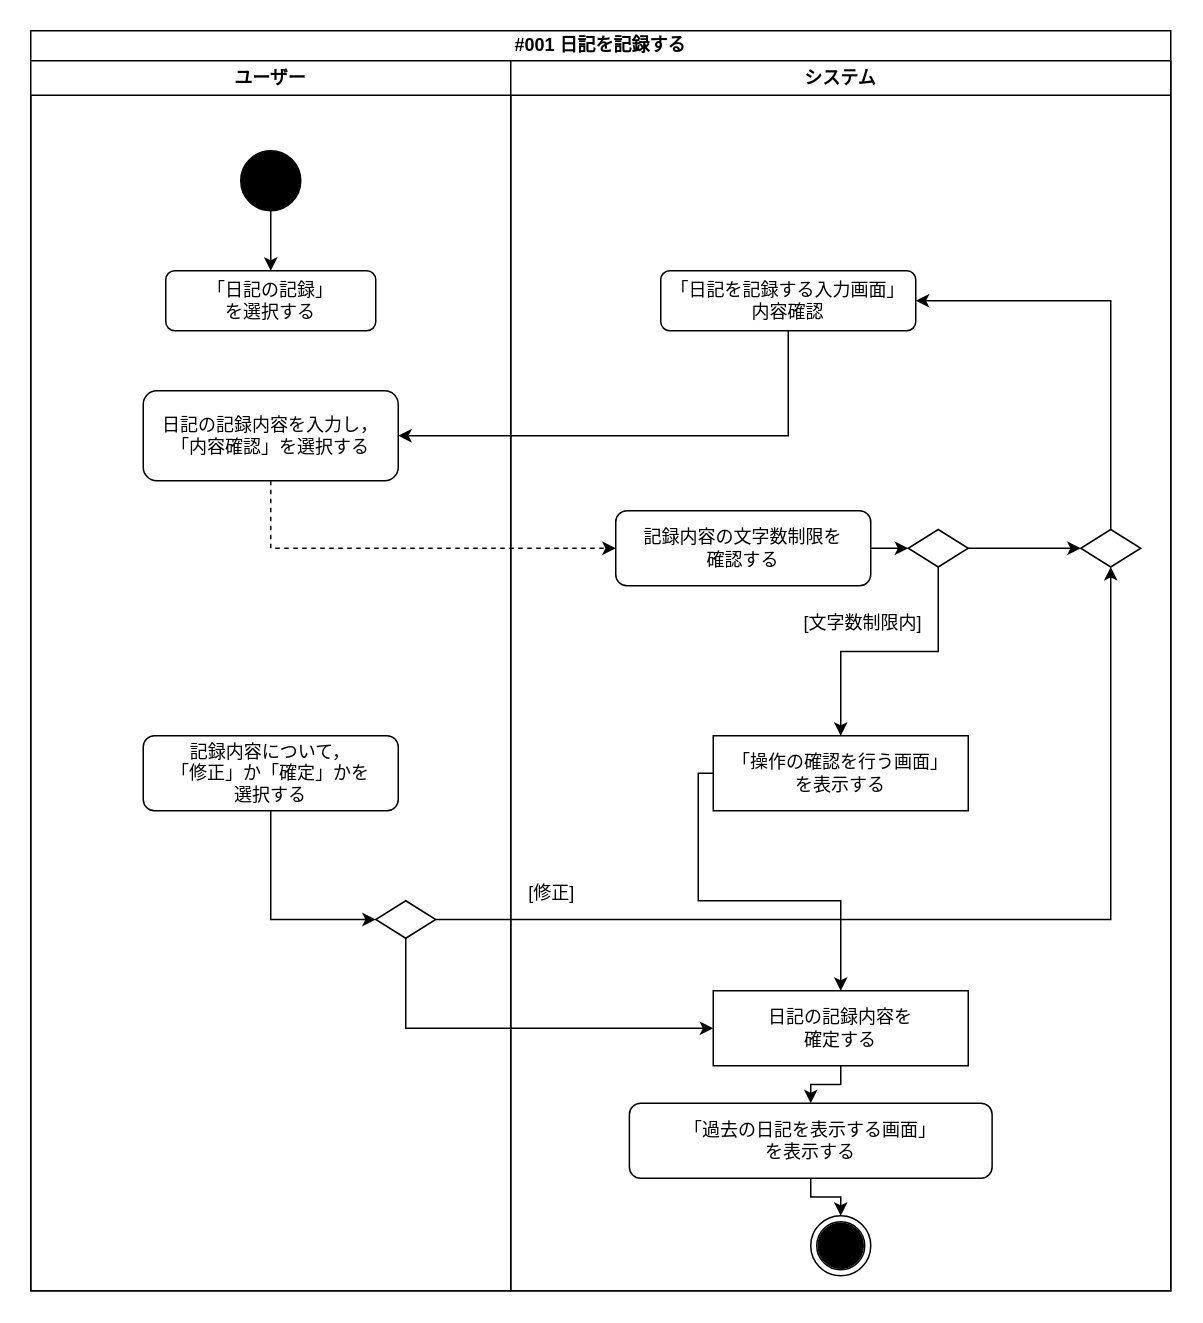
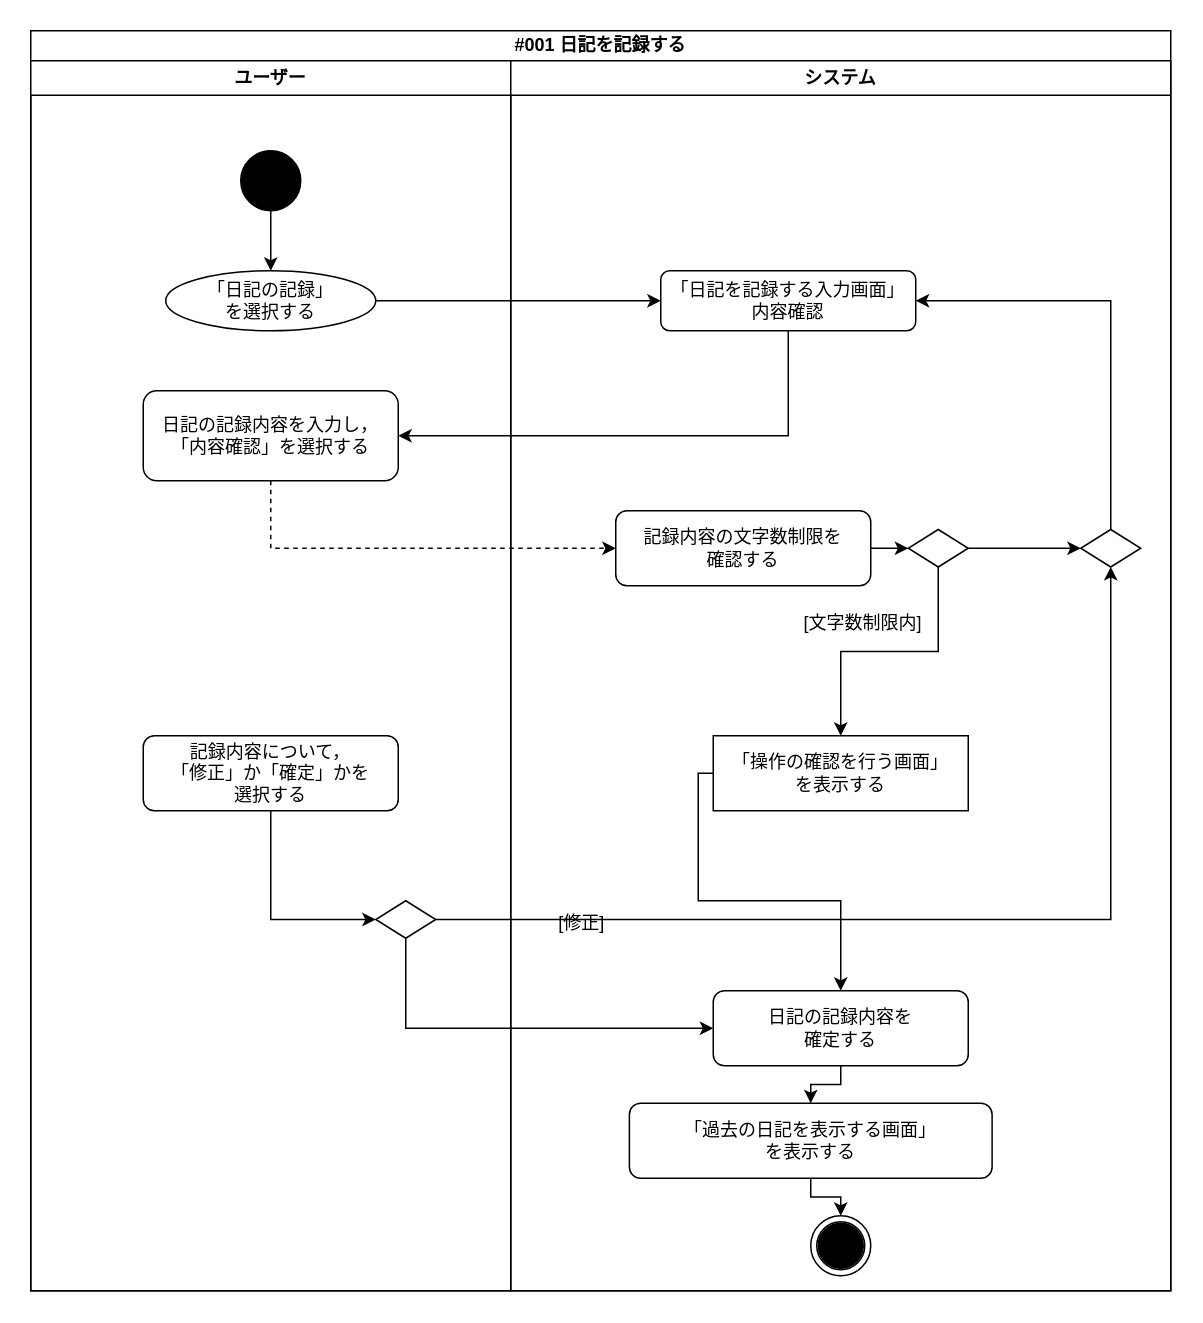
node "「日記の記録」 を選択する": shape rounded rectangle -> ellipse
edge "「日記の記録」 を選択する" -> "「日記を記録する入力画面」 内容確認": added
node "[修正]": moved (552, 893) -> (582, 923)
node "日記の記録内容を 確定する": shape rectangle -> rounded rectangle
